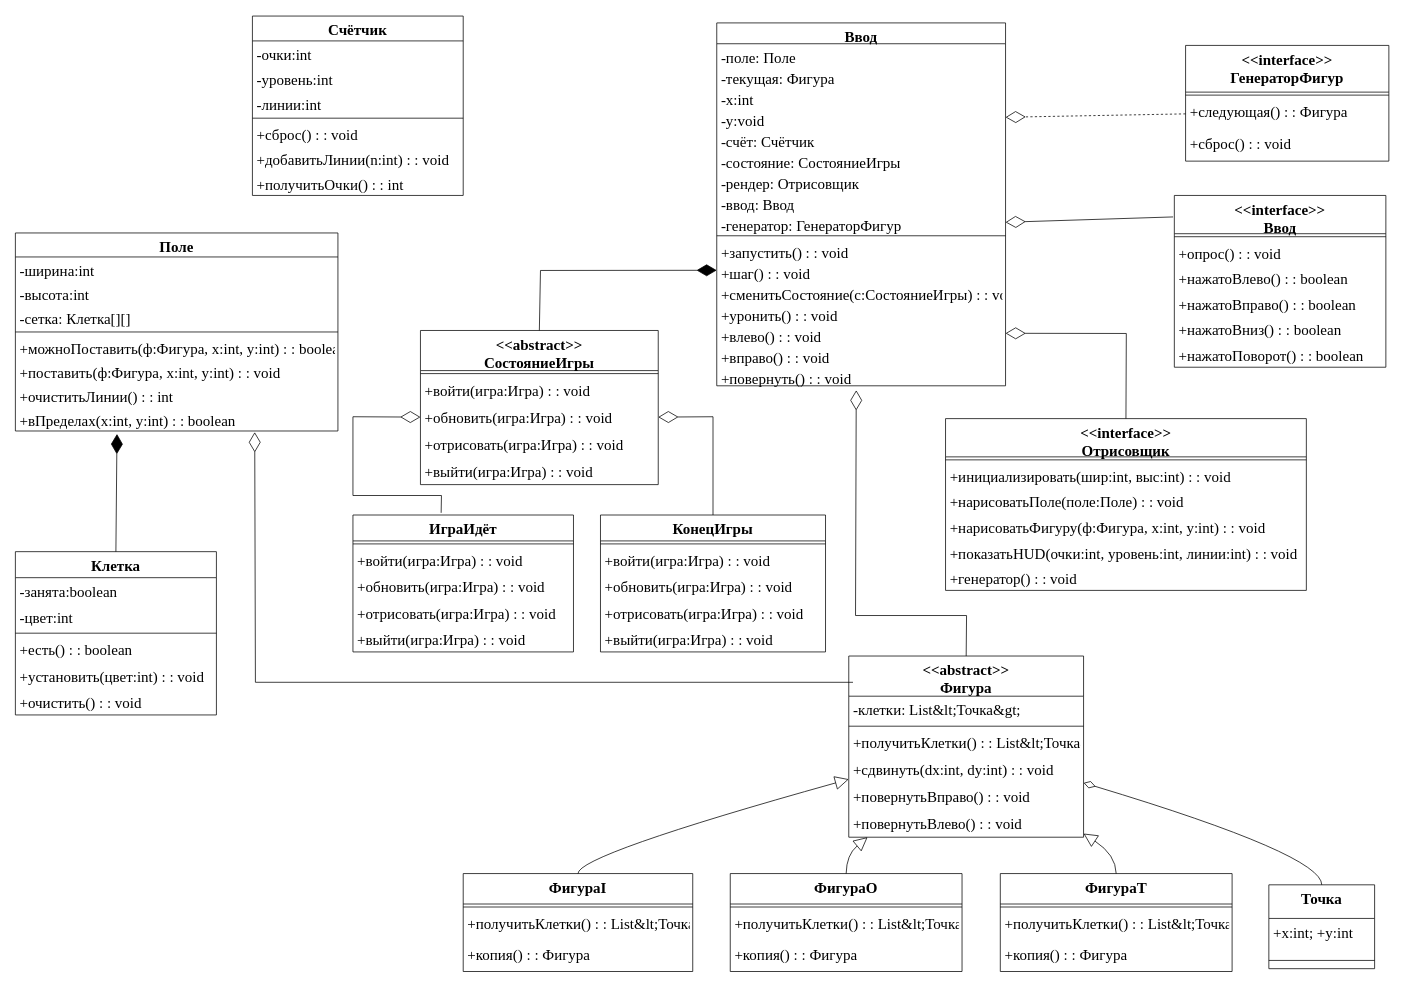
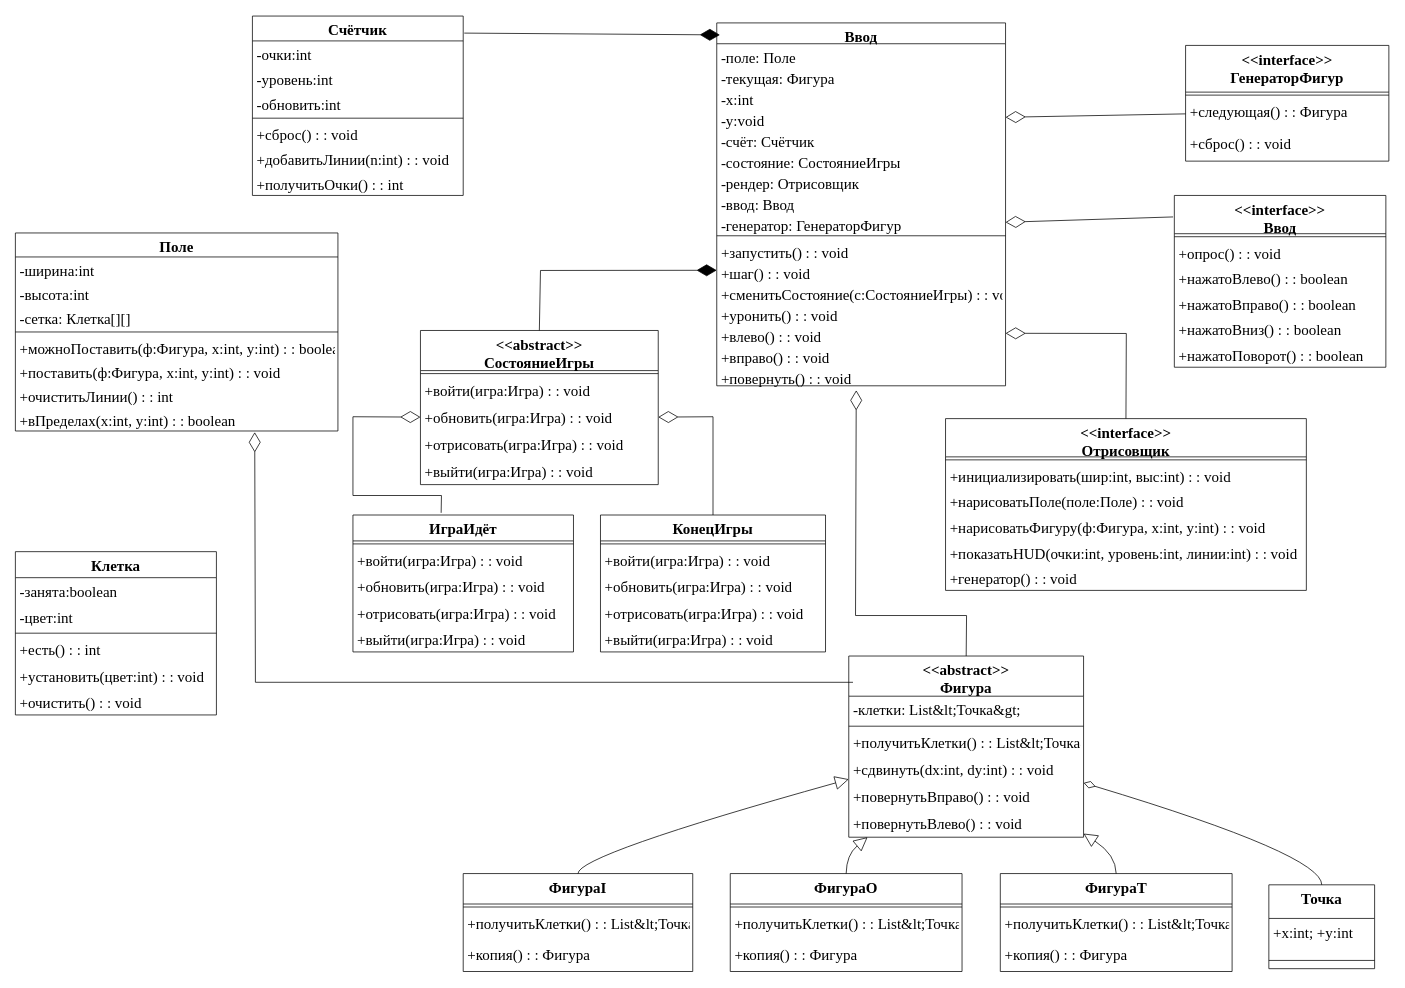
edge "Счётчик" -> "Ввод": added
node "-линии:int": label "-линии:int" -> "-обновить:int"
edge "+следующая() : : Фигура" -> "-y:void": style dashed -> solid
edge "Клетка" -> "+вПределах(x:int, y:int) : : boolean": removed
node "+есть() : : boolean": label "+есть() : : boolean" -> "+есть() : : int"
